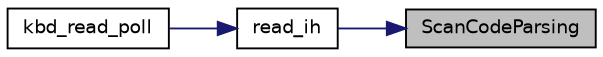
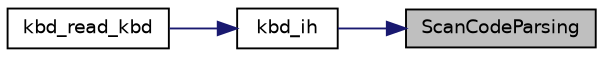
node "kbd_read_poll": label "kbd_read_poll" -> "kbd_read_kbd"
node "read_ih": label "read_ih" -> "kbd_ih"
